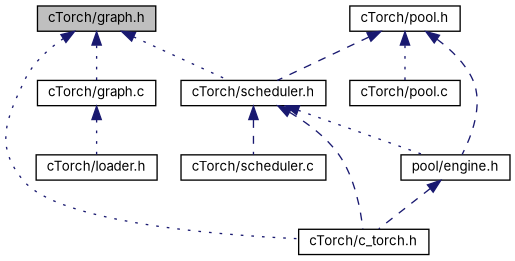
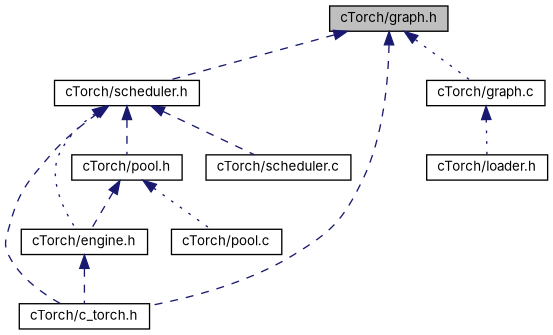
edge "cTorch/scheduler.h" -> "cTorch/graph.h": style dotted -> dashed
edge "cTorch/scheduler.h" -> "cTorch/pool.h": reversed
node "pool/engine.h": label "pool/engine.h" -> "cTorch/engine.h"
edge "cTorch/c_torch.h" -> "cTorch/graph.h": style dotted -> dashed
